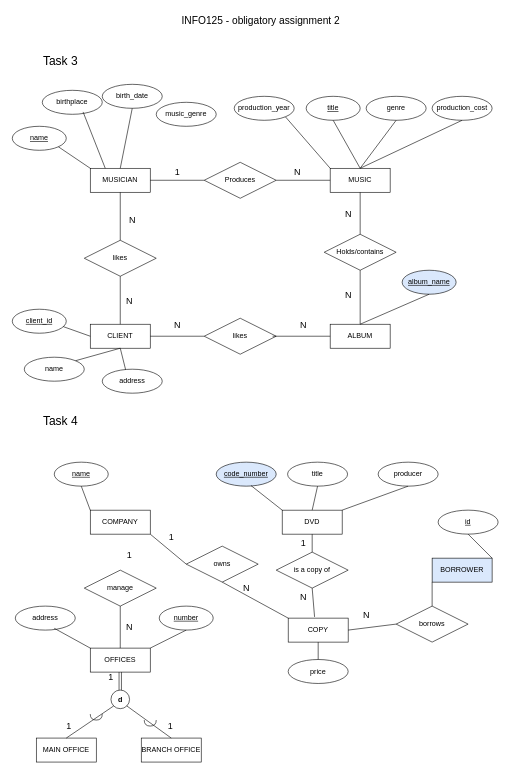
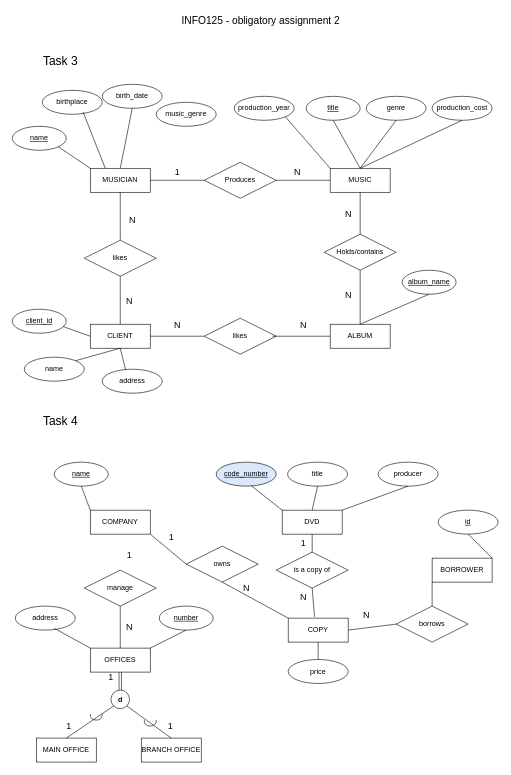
node "album_name": fillcolor #dae8fc -> #ffffff
node "BORROWER": fillcolor #dae8fc -> #ffffff
